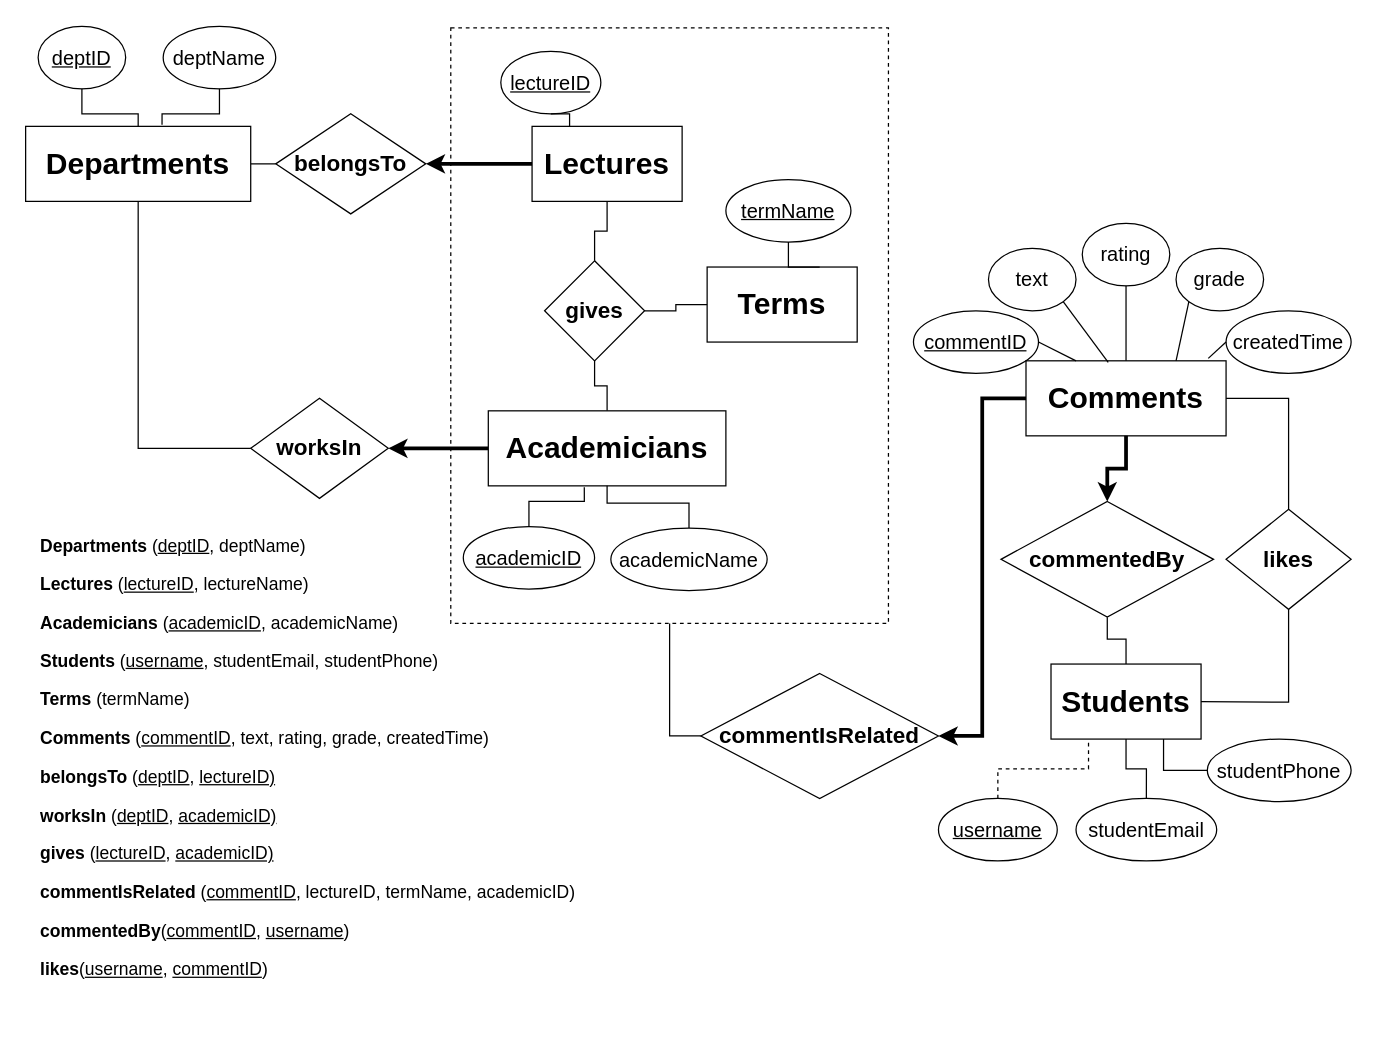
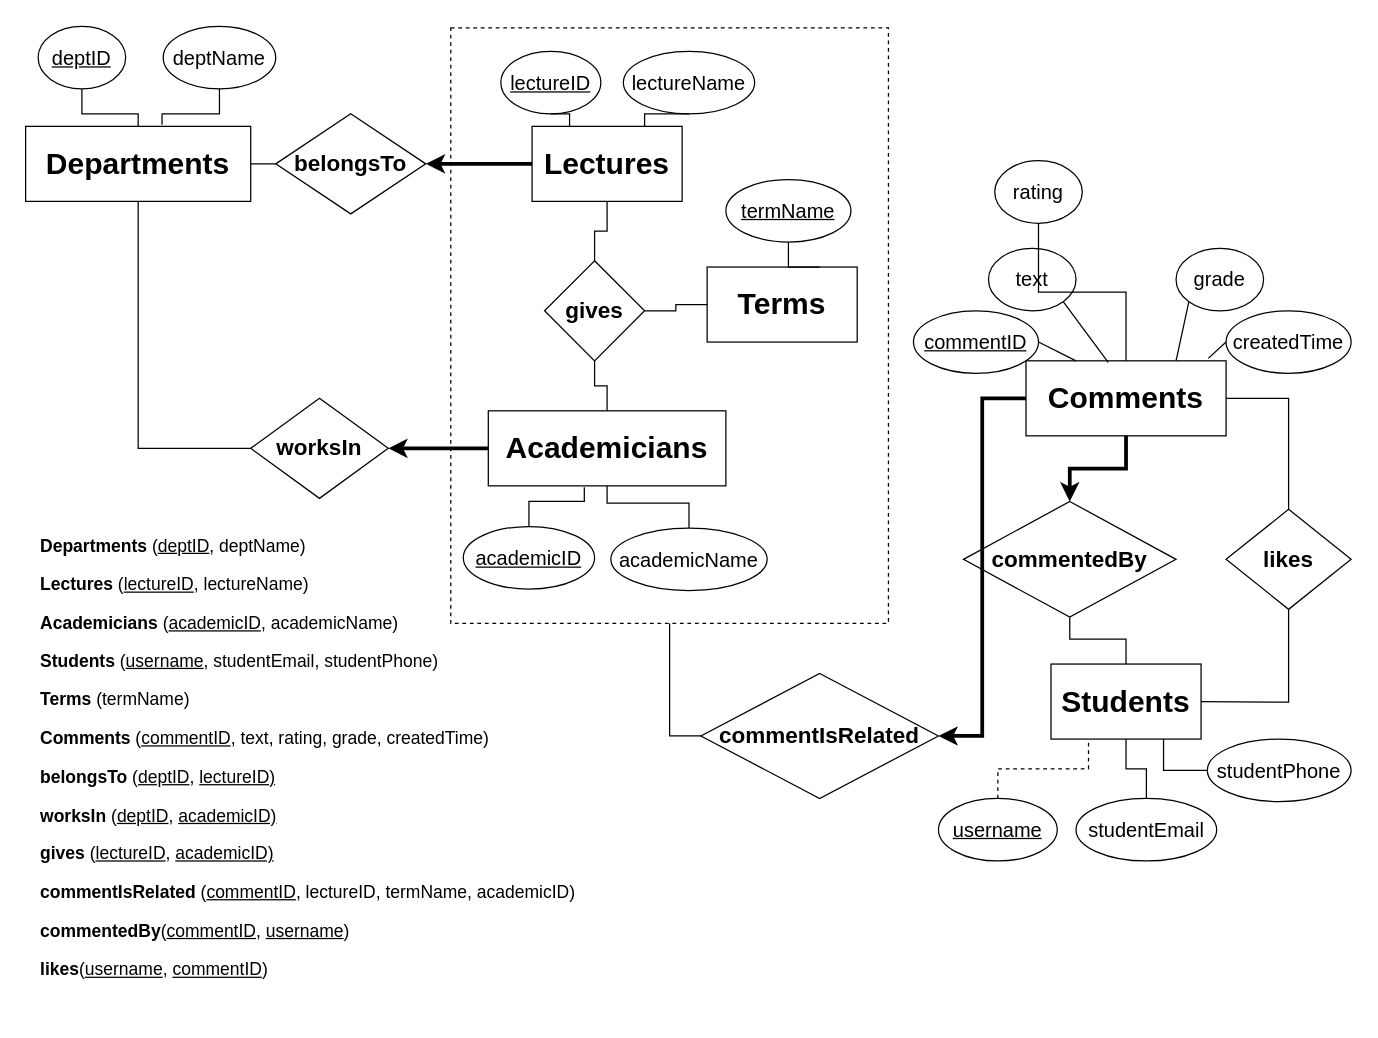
node "lectureName": added
edge "lectureName" -- "Lectures": added
node "rating": moved (1126, 254) -> (1038, 192)
node "commentedBy": moved (1107, 559) -> (1069, 559)
